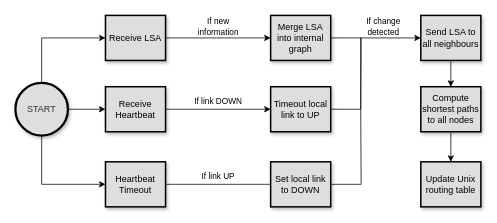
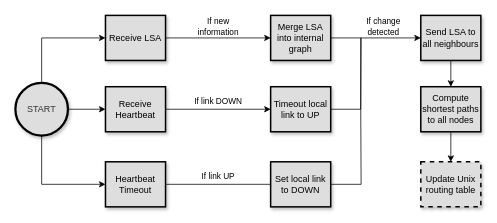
node "Update Unix routing table": style solid -> dashed
